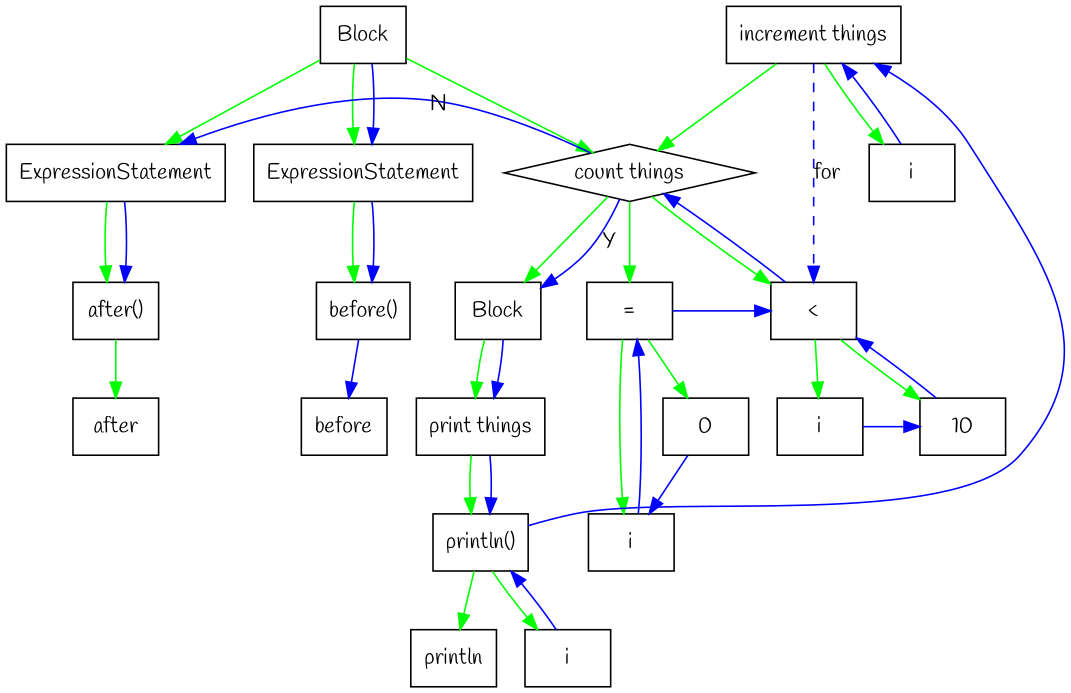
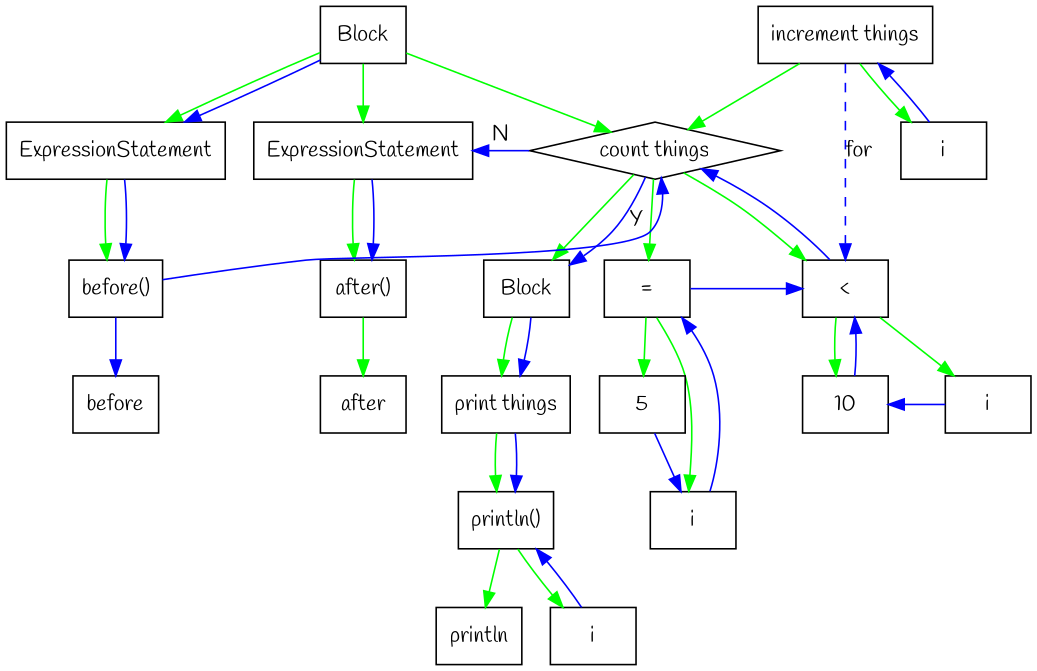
edge "before()" -> "count things": added
node "0": label "0" -> "5"
edge "println()" -> "increment things": removed
